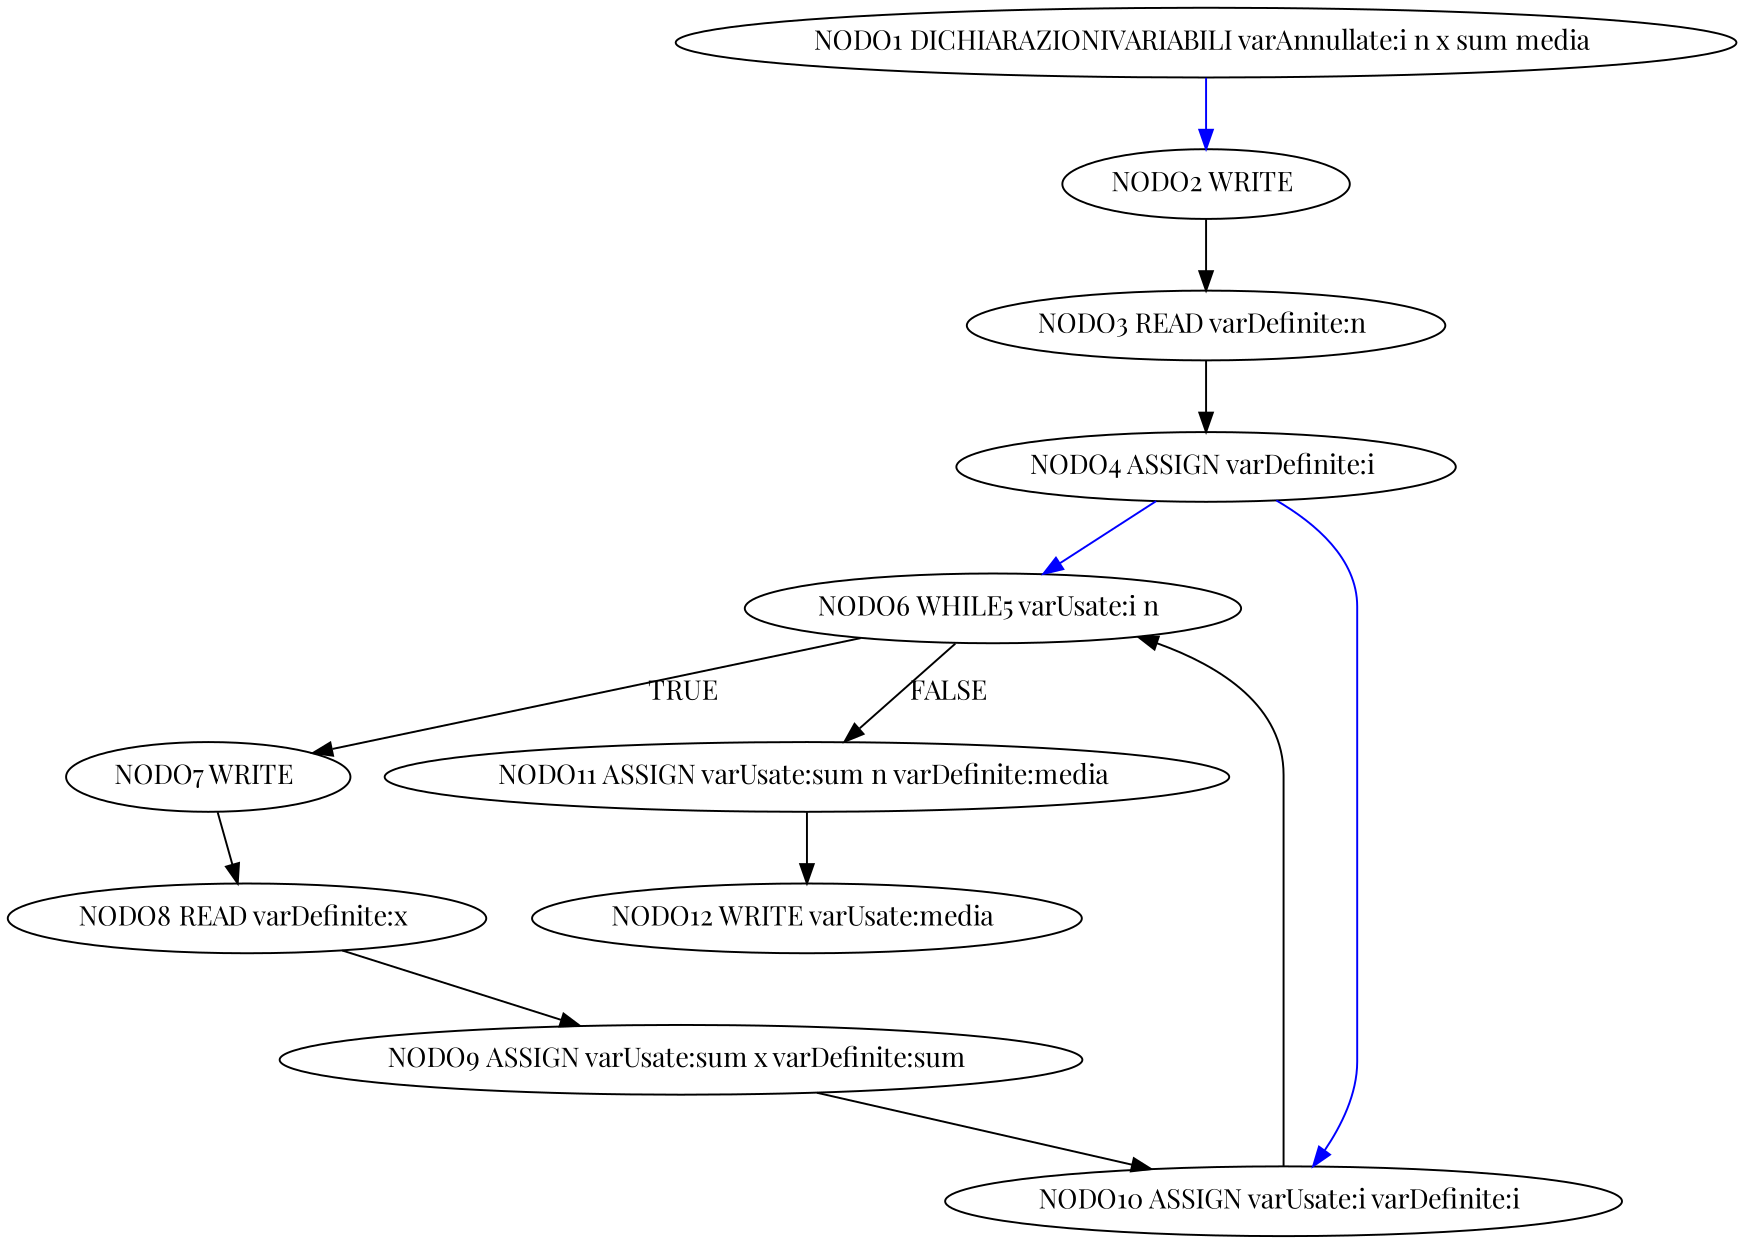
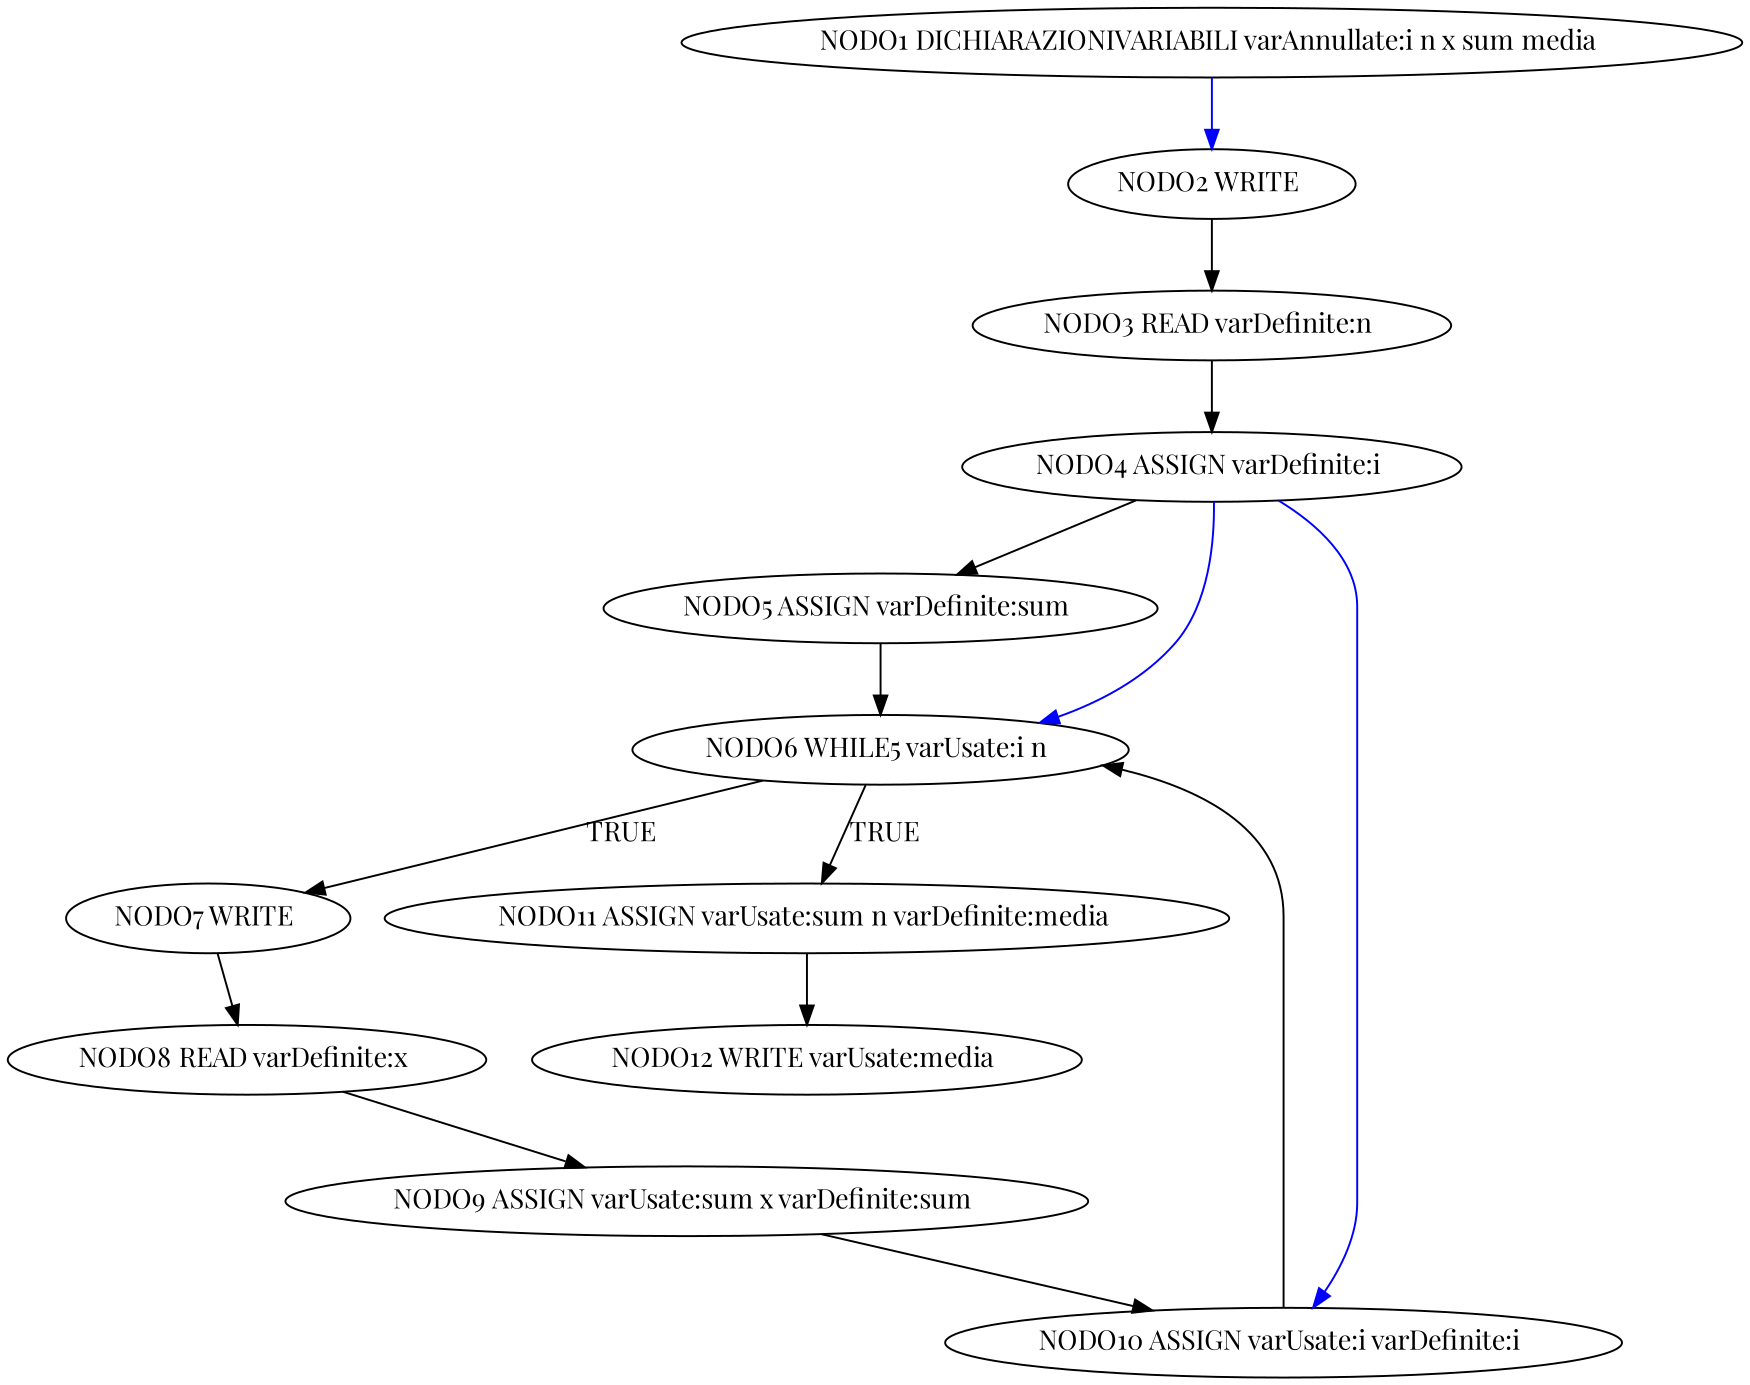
node "NODO5 ASSIGN varDefinite:sum": added
edge "NODO6 WHILE5 varUsate:i n" -> "NODO11 ASSIGN varUsate:sum n varDefinite:media": label "FALSE" -> "TRUE"
